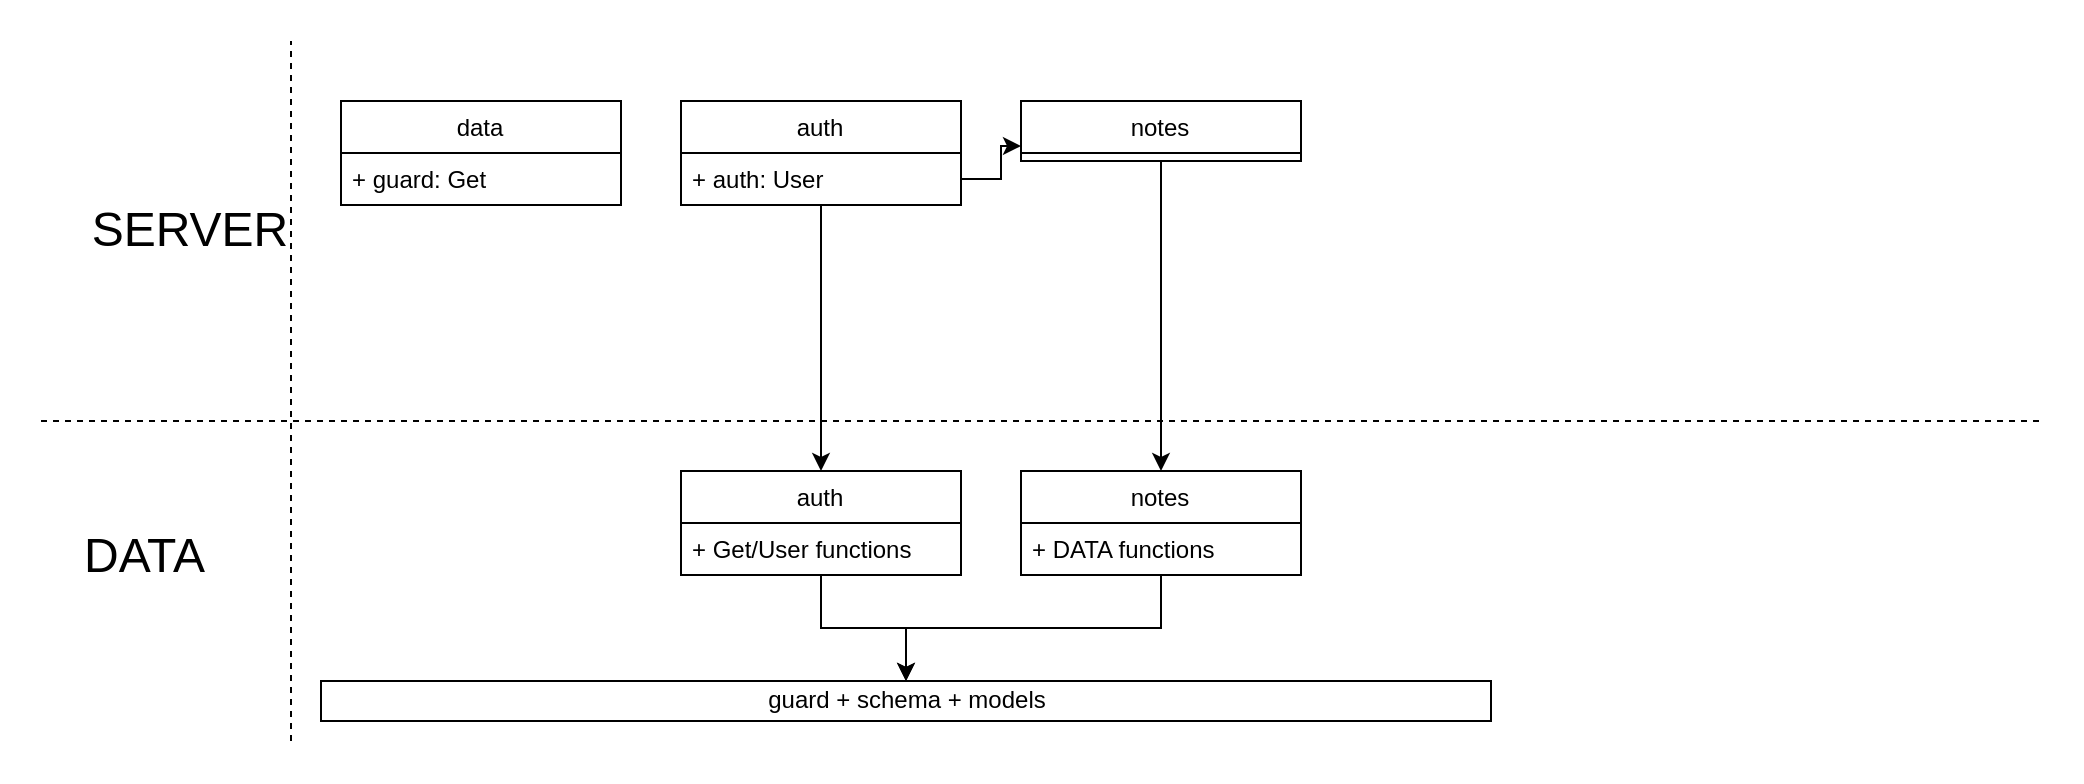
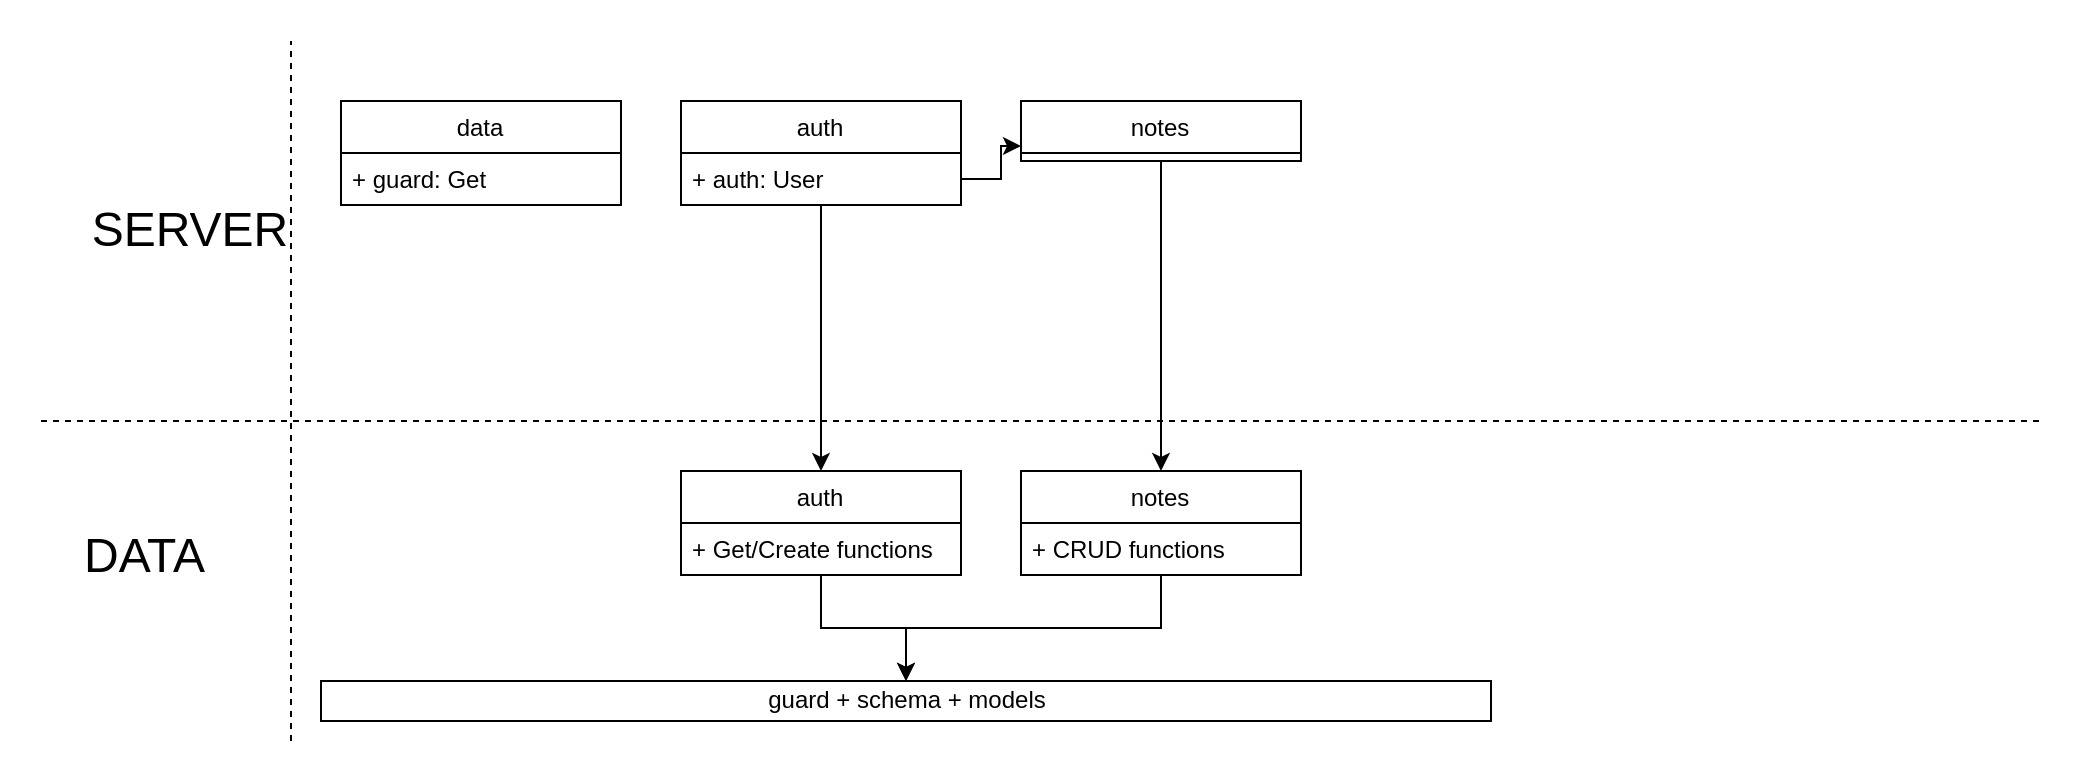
node "+ Get/User functions": label "+ Get/User functions" -> "+ Get/Create functions"
node "+ DATA functions": label "+ DATA functions" -> "+ CRUD functions"
